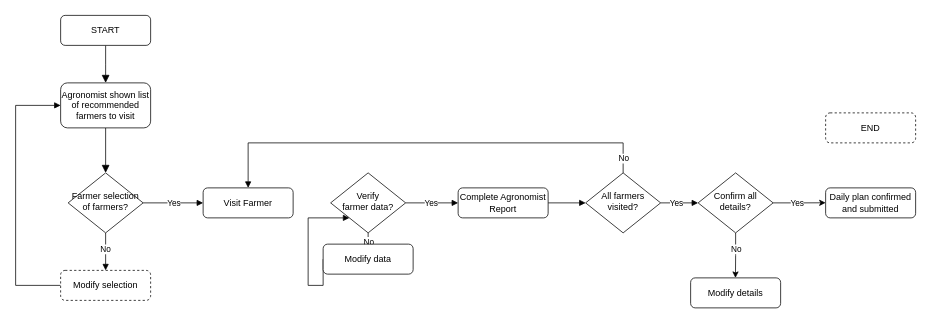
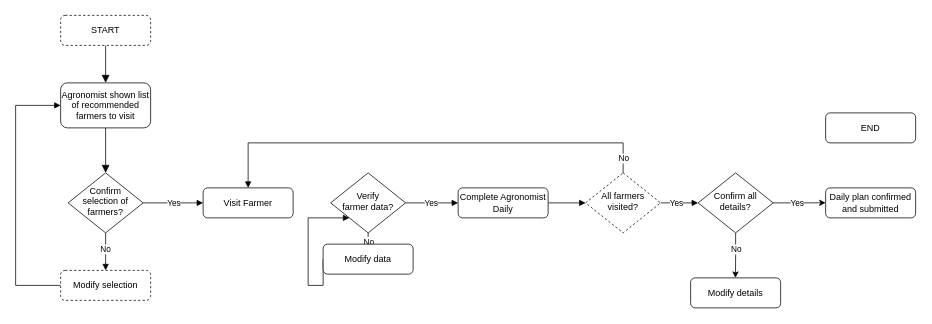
node "START": style solid -> dashed
node "END": style dashed -> solid
node "Farmer selection of farmers?": label "Farmer selection of farmers?" -> "Confirm selection of farmers?"
node "Complete Agronomist Report": label "Complete Agronomist Report" -> "Complete Agronomist Daily"
node "All farmers visited?": style solid -> dashed
